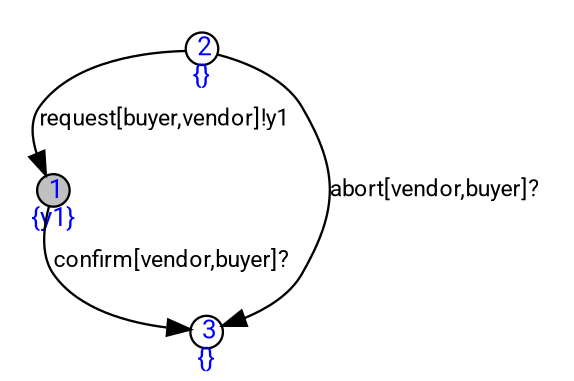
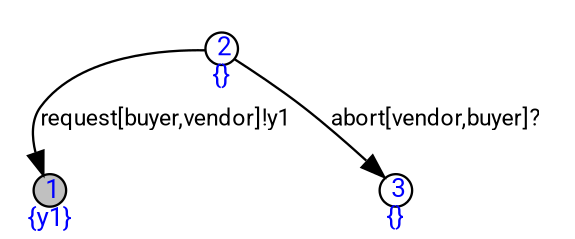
edge "1 {y1}" -> "3 {}": removed, label "confirm[vendor,buyer]?"
